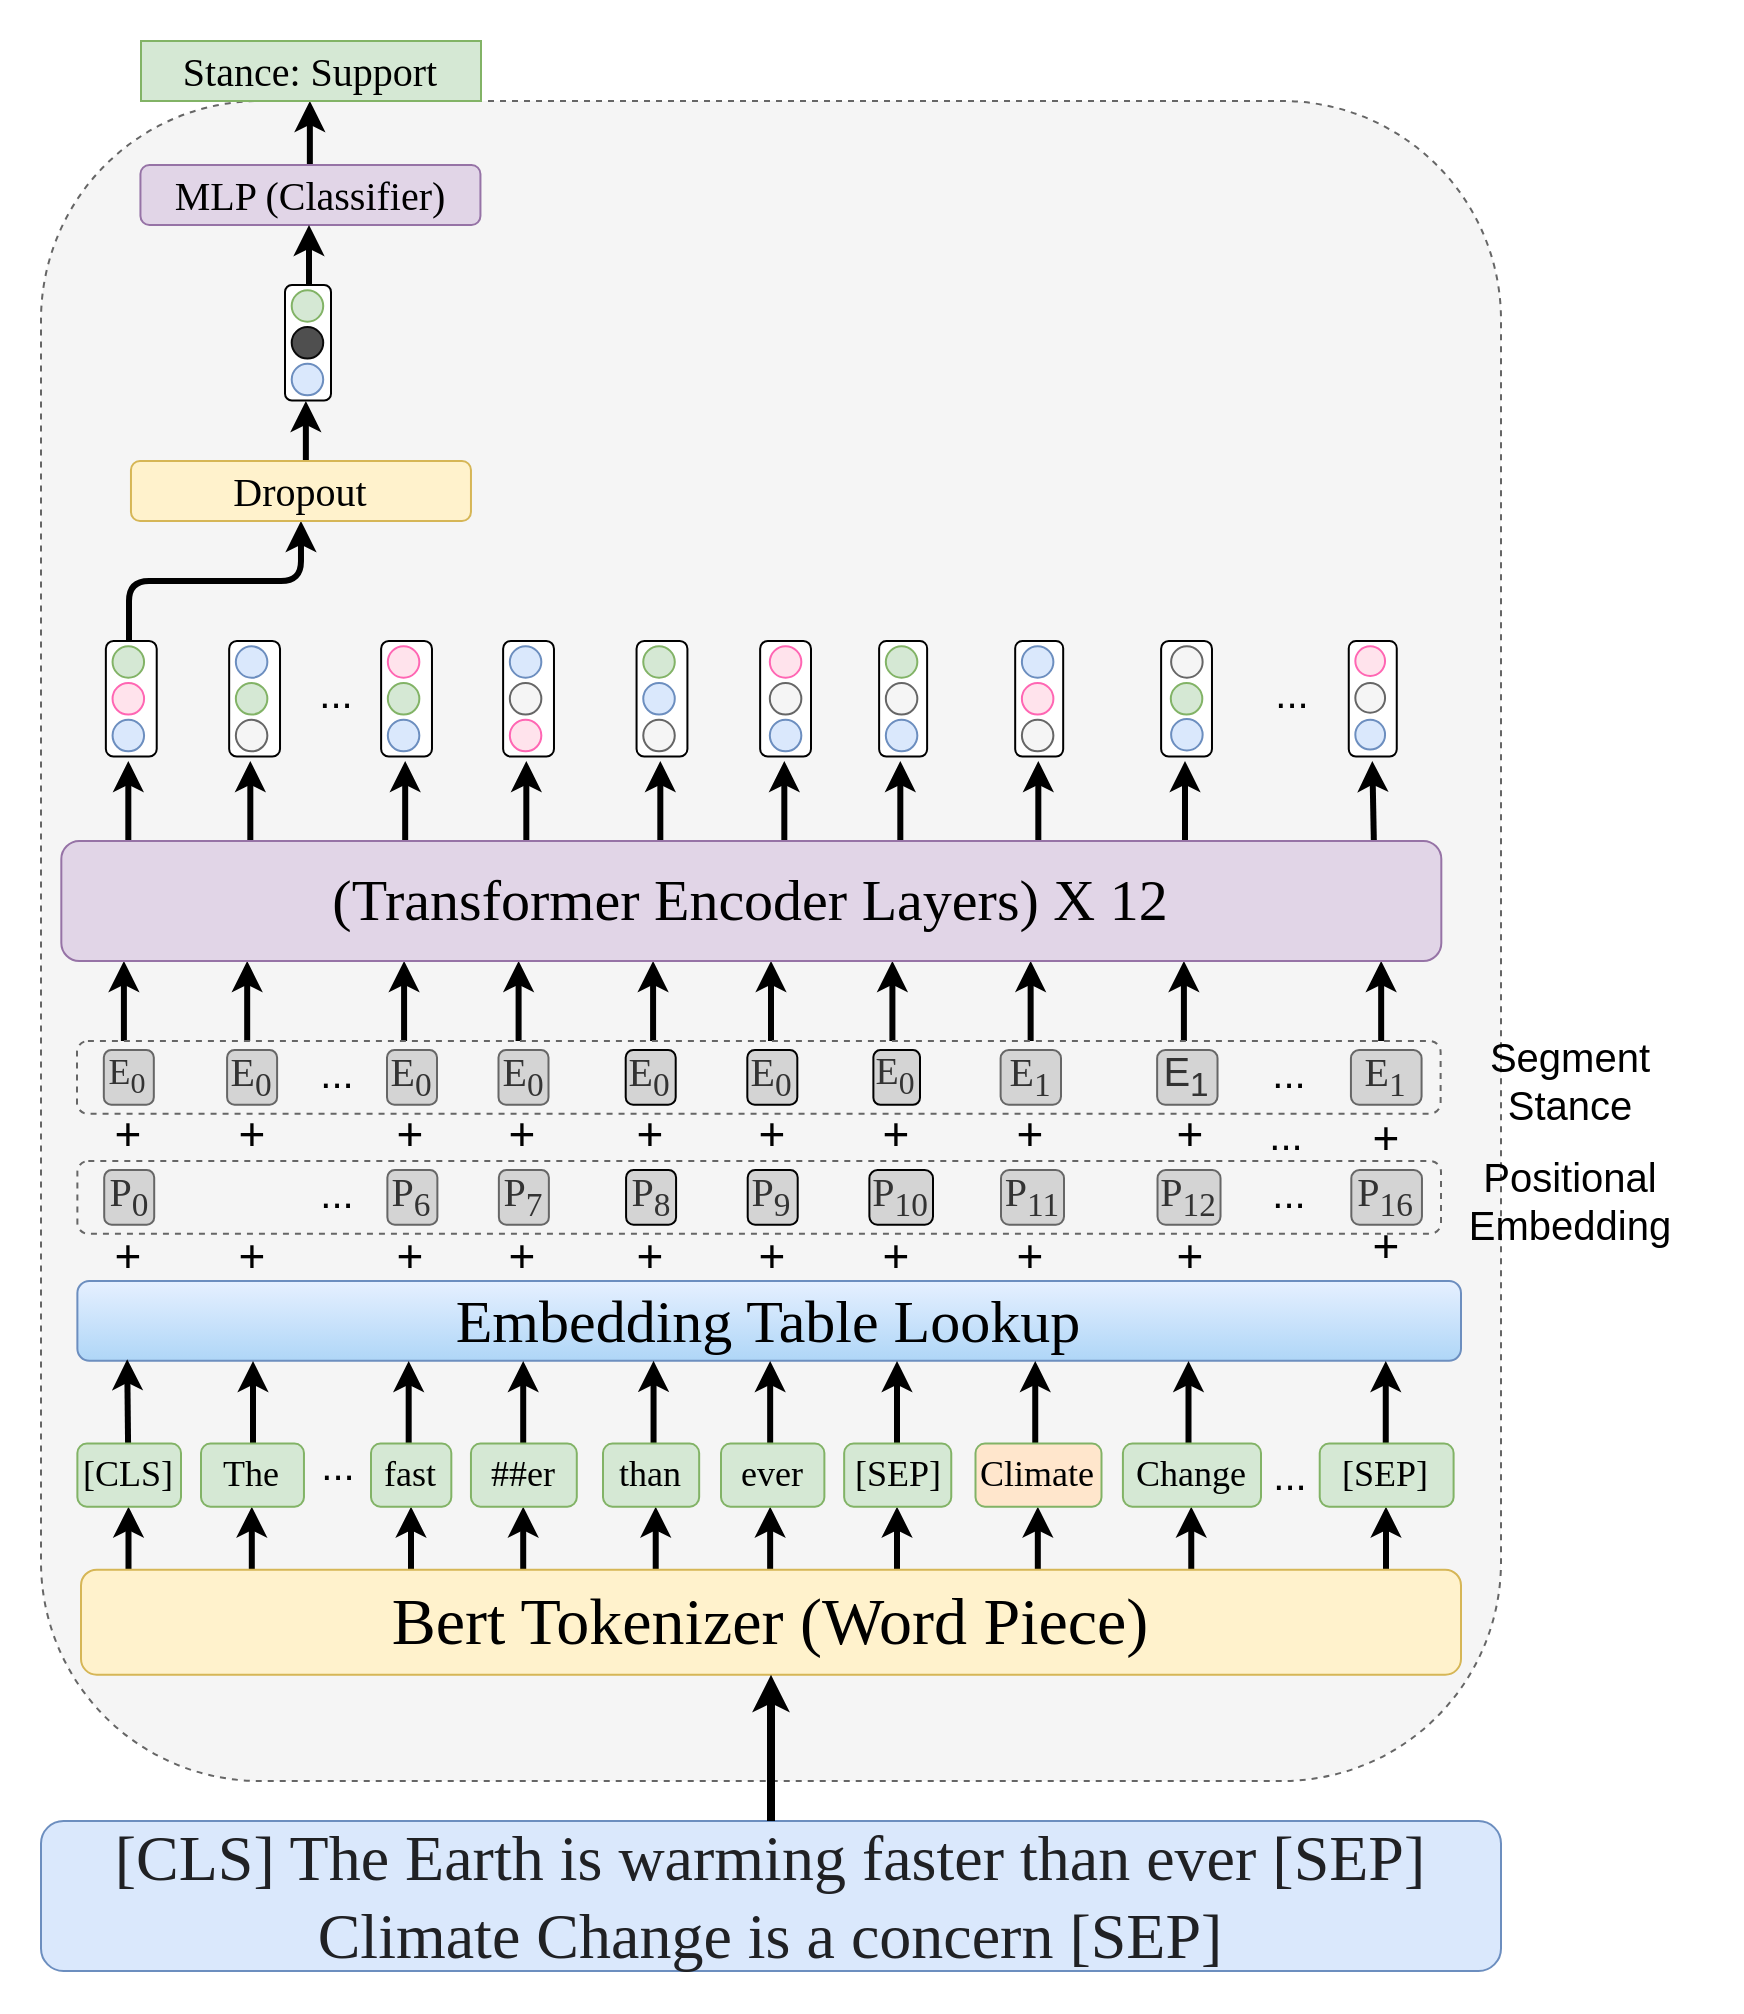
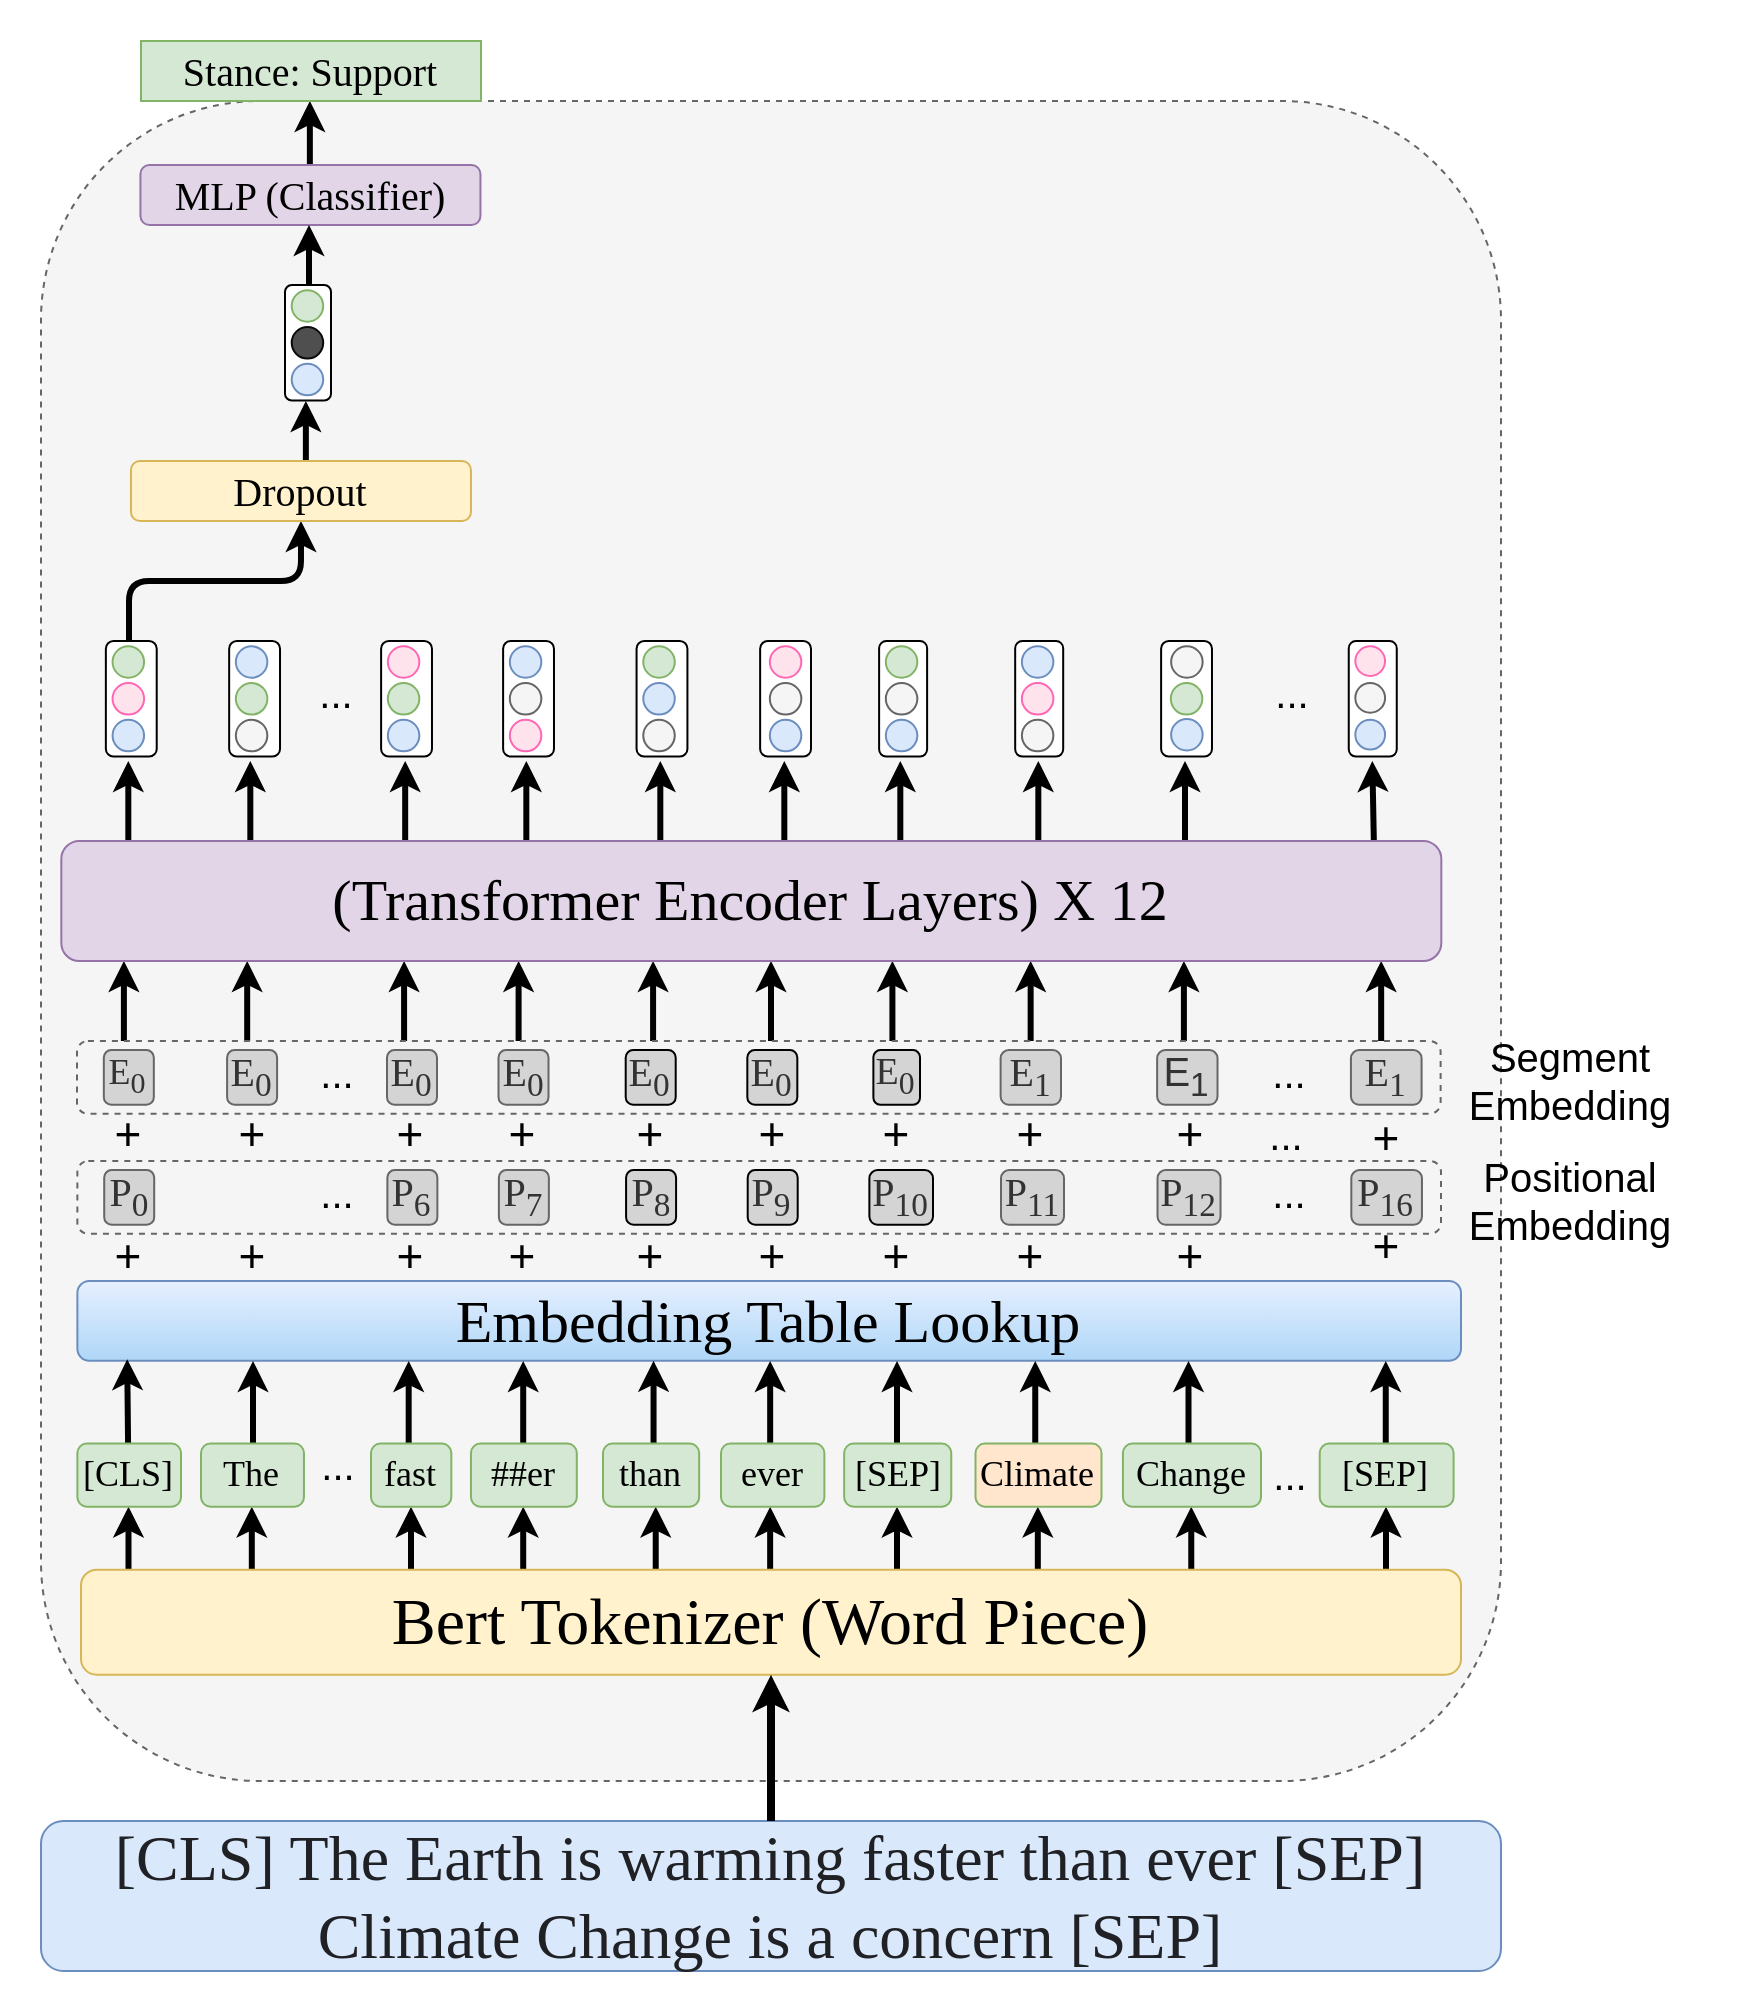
node "Segment Stance": label "Segment Stance" -> "Segment Embedding"
